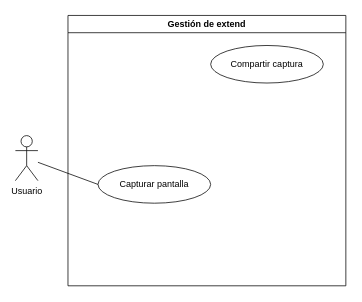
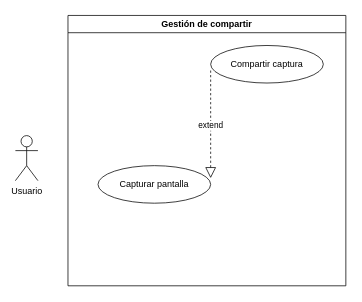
node "Gestión de extend": label "Gestión de extend" -> "Gestión de compartir"
edge "Compartir captura" -> "Capturar pantalla": added, label "extend"
edge "Usuario" -- "Capturar pantalla": removed
